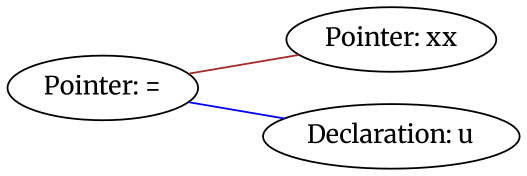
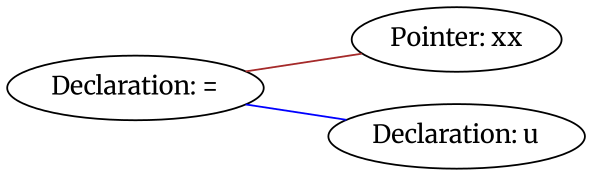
node "Pointer: =": label "Pointer: =" -> "Declaration: ="
